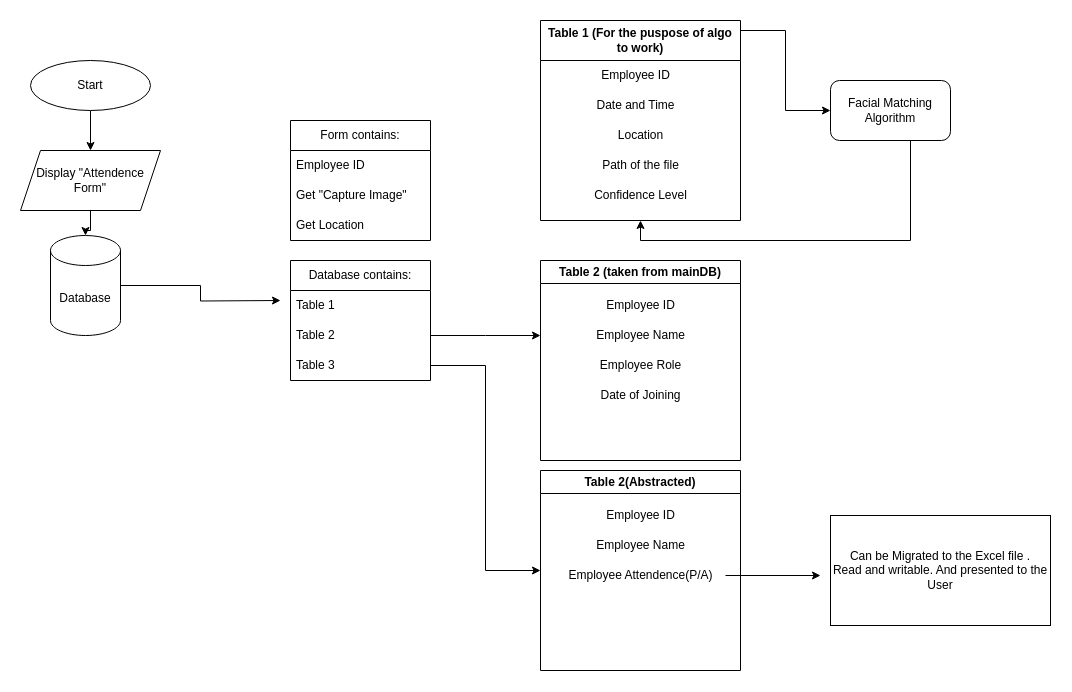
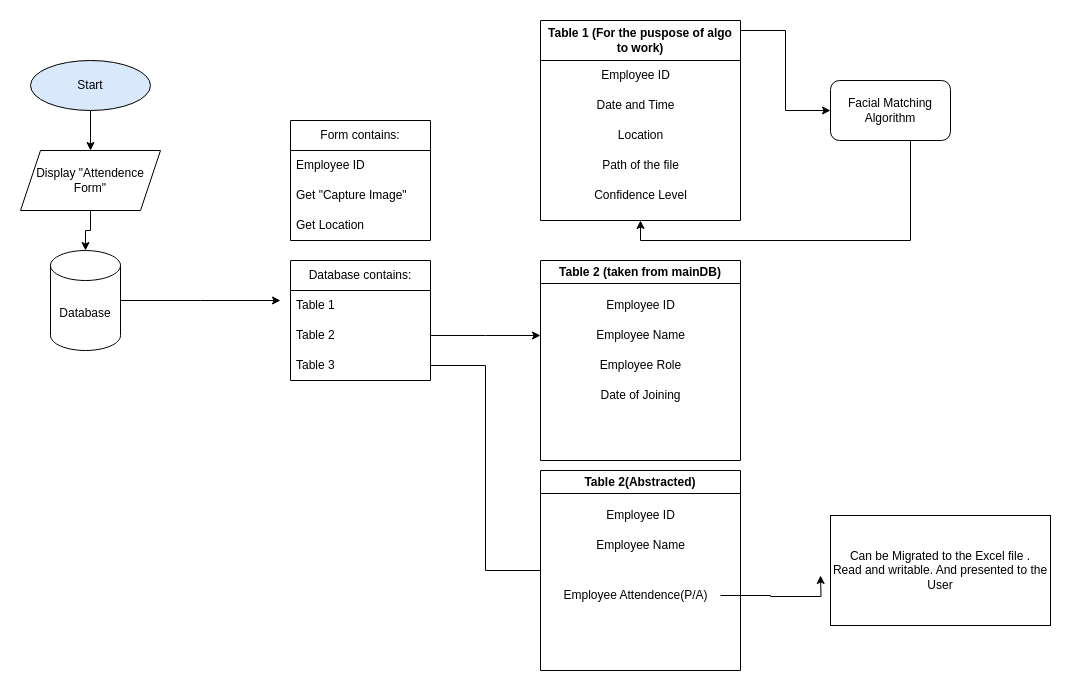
node "Start": fillcolor #ffffff -> #dae8fc
node "Database": moved (86, 286) -> (86, 301)
edge "Table 3" -> "Table 2(Abstracted)": arrowhead classic -> none
node "Employee Attendence(P/A)": moved (641, 576) -> (636, 596)
